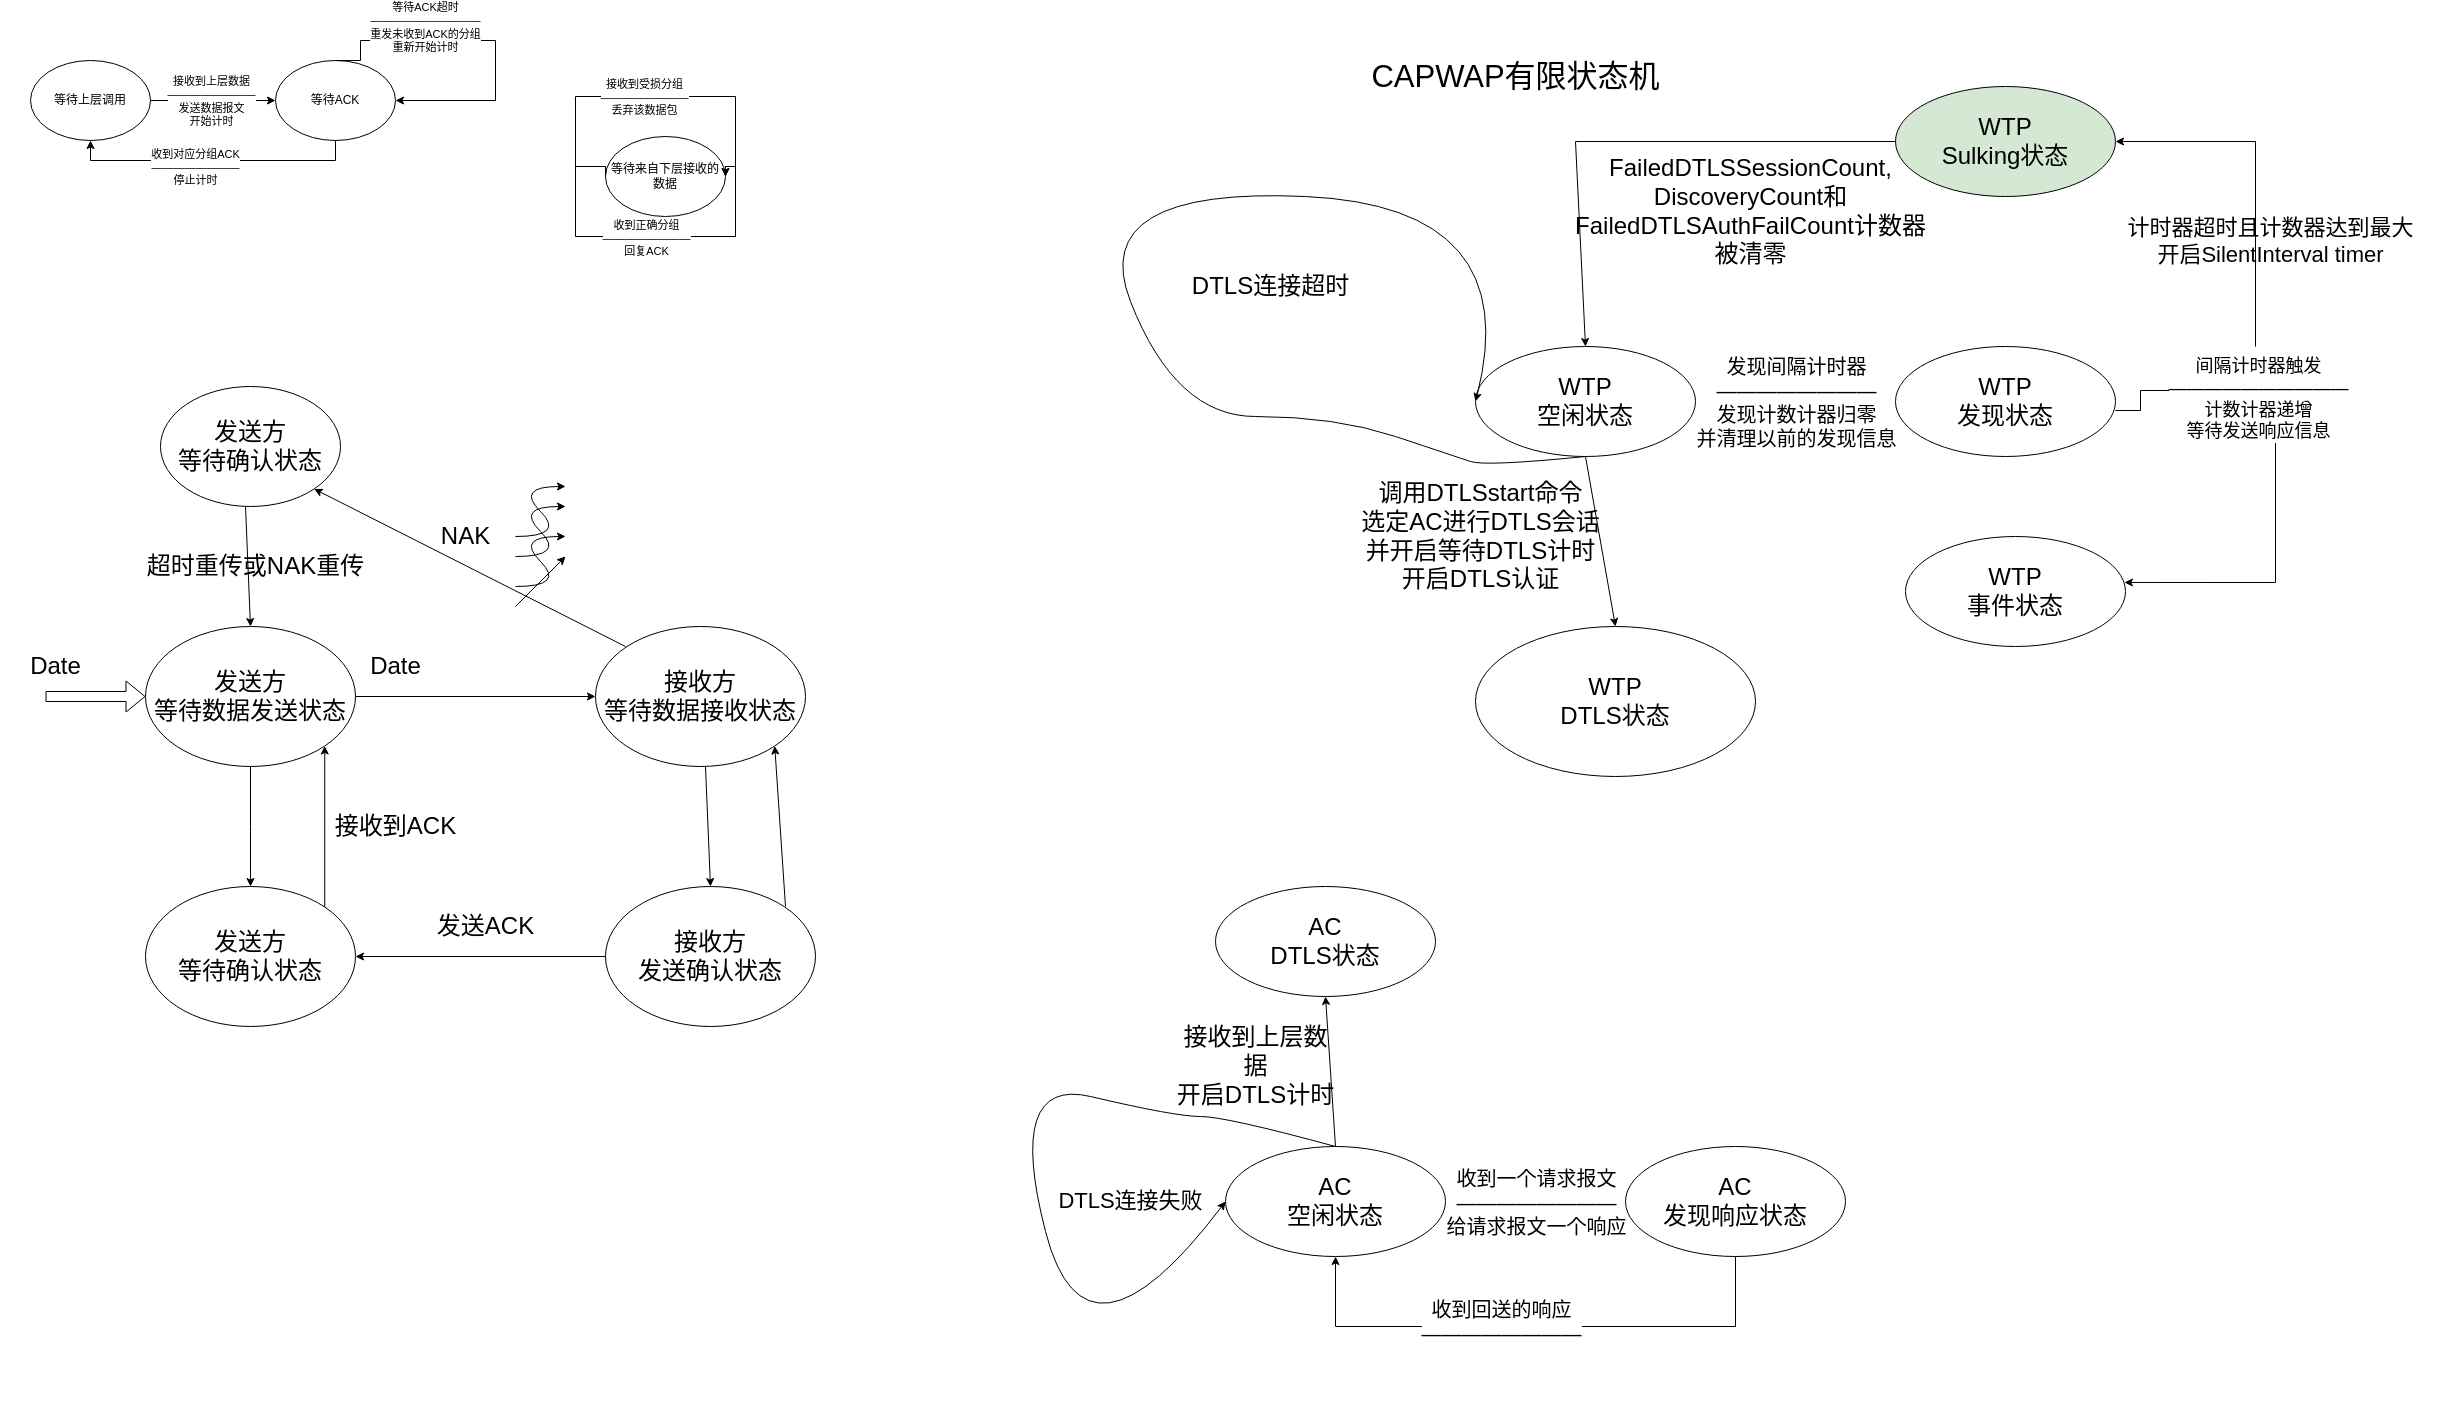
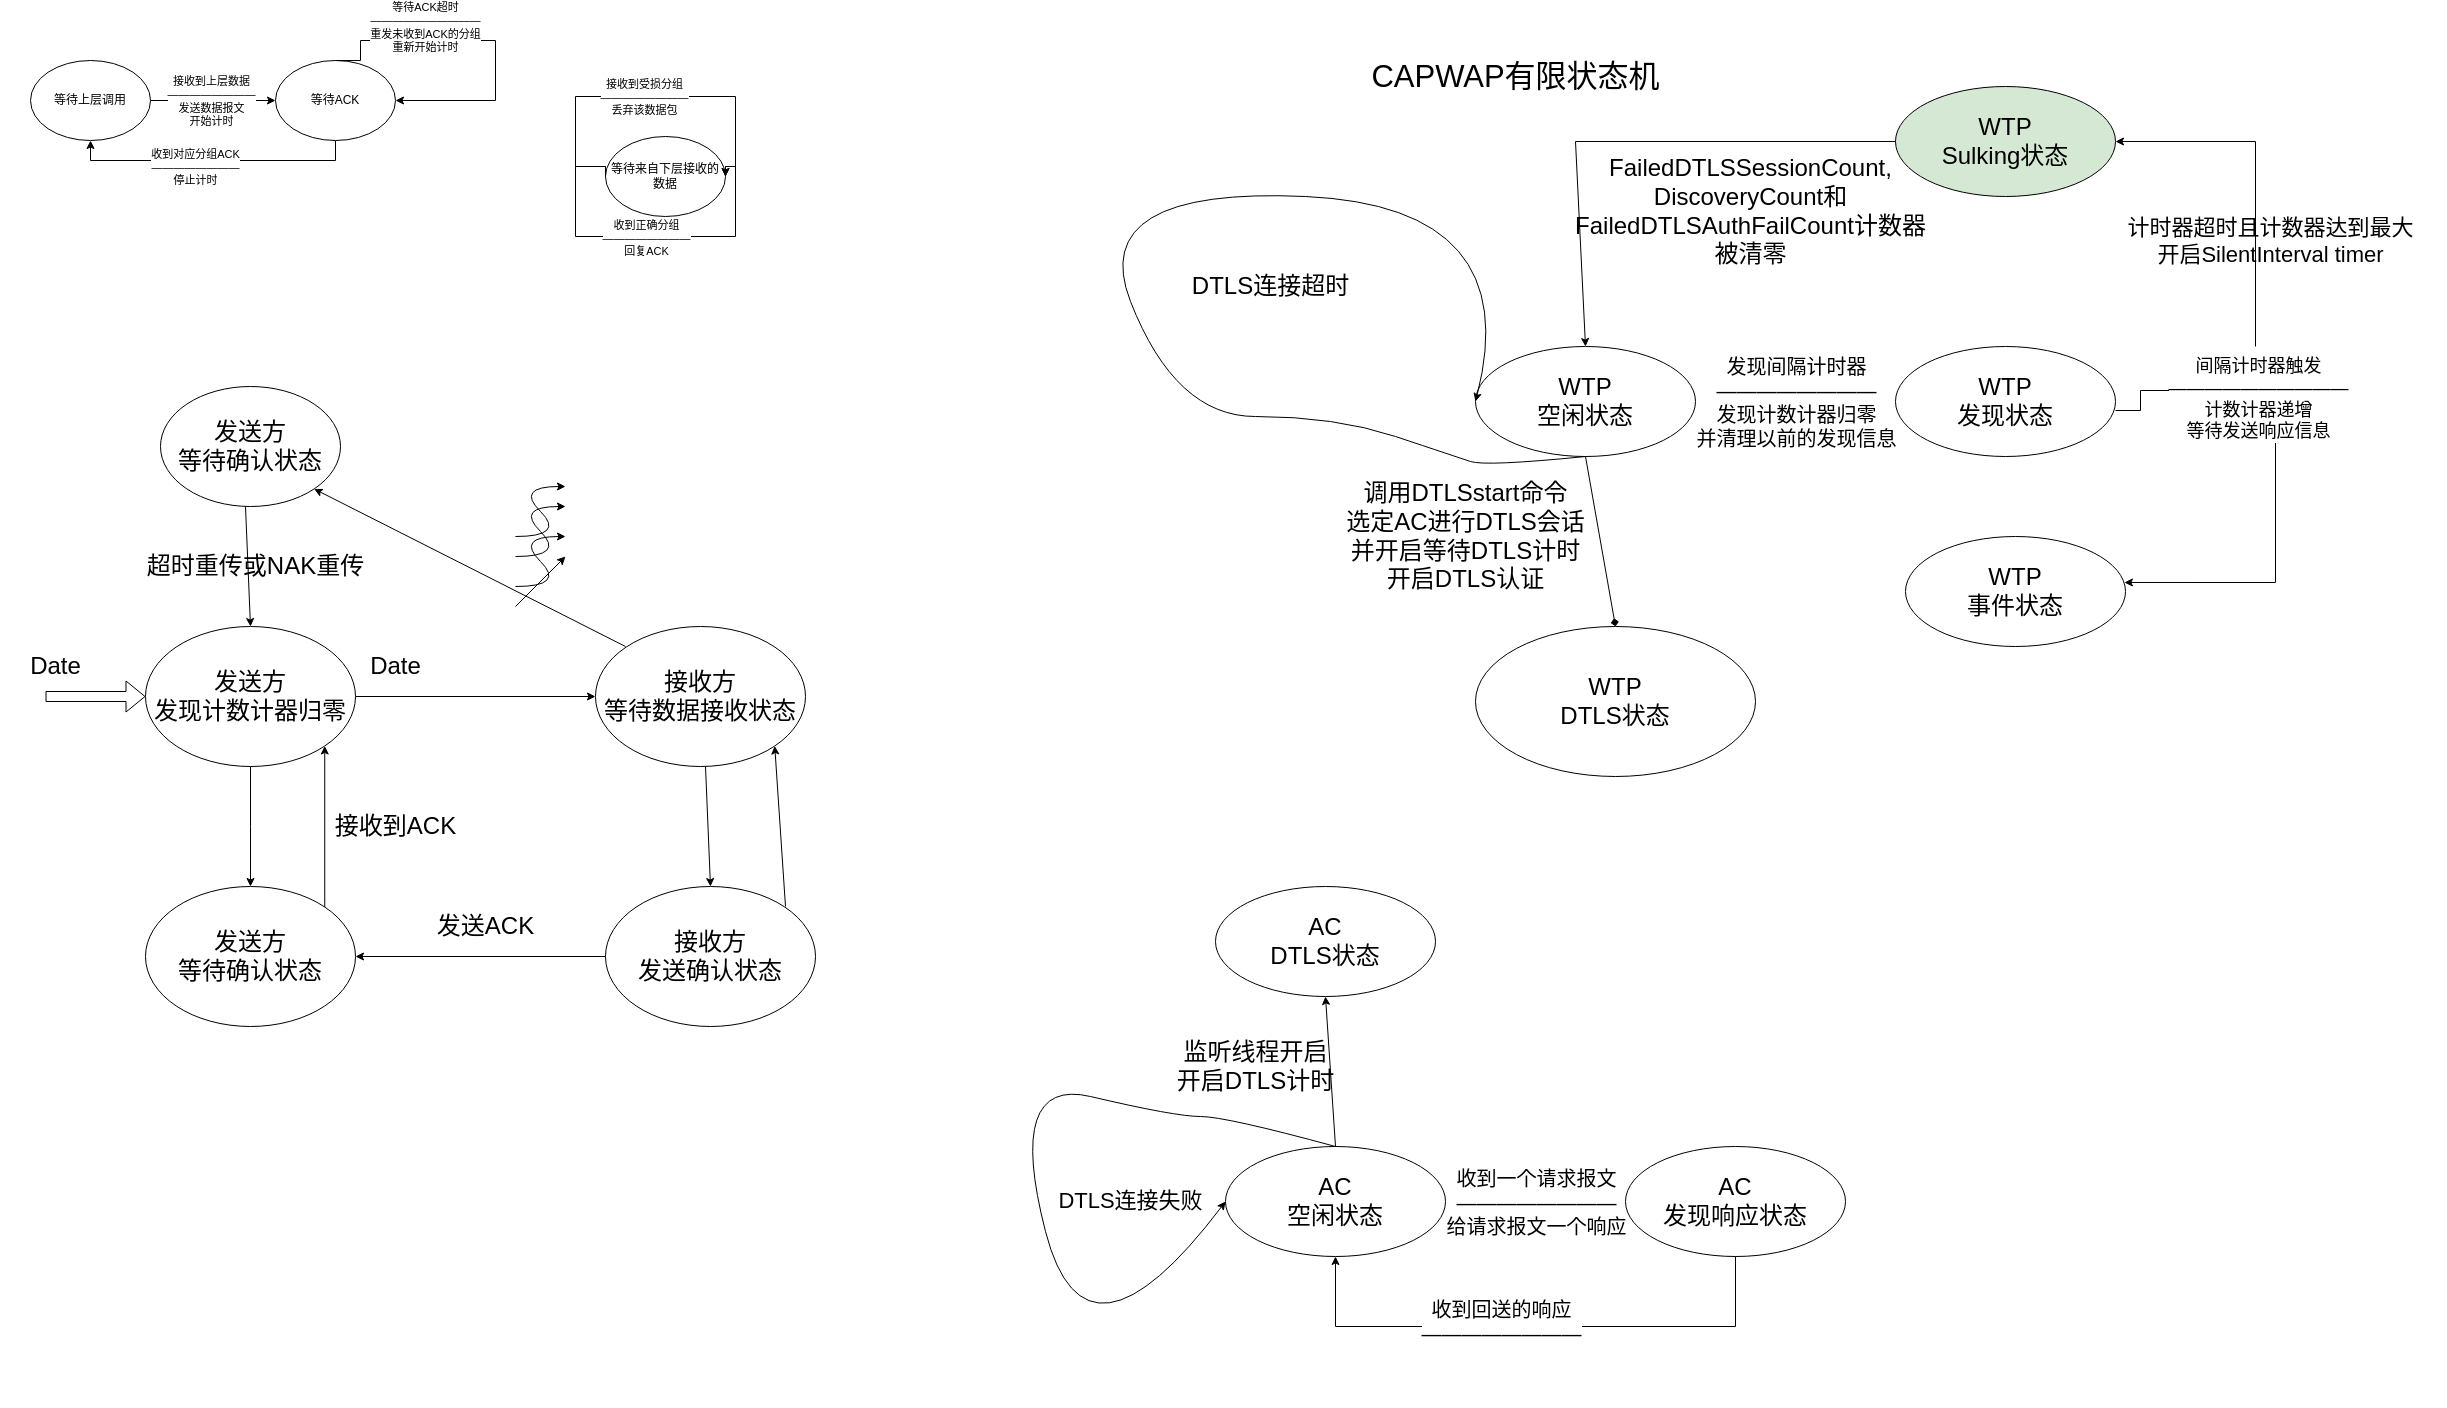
node "NAK": removed
node "调用DTLSstart命令 选定AC进行DTLS会话 并开启等待DTLS计时 开启DTLS认证": moved (1481, 537) -> (1466, 537)
edge "WTP 空闲状态" -> "WTP DTLS状态": arrowhead classic -> diamond
node "发送方 等待数据发送状态": label "发送方 等待数据发送状态" -> "发送方 发现计数计器归零"
node "接收到上层数据 开启DTLS计时": label "接收到上层数据 开启DTLS计时" -> "监听线程开启 开启DTLS计时"
